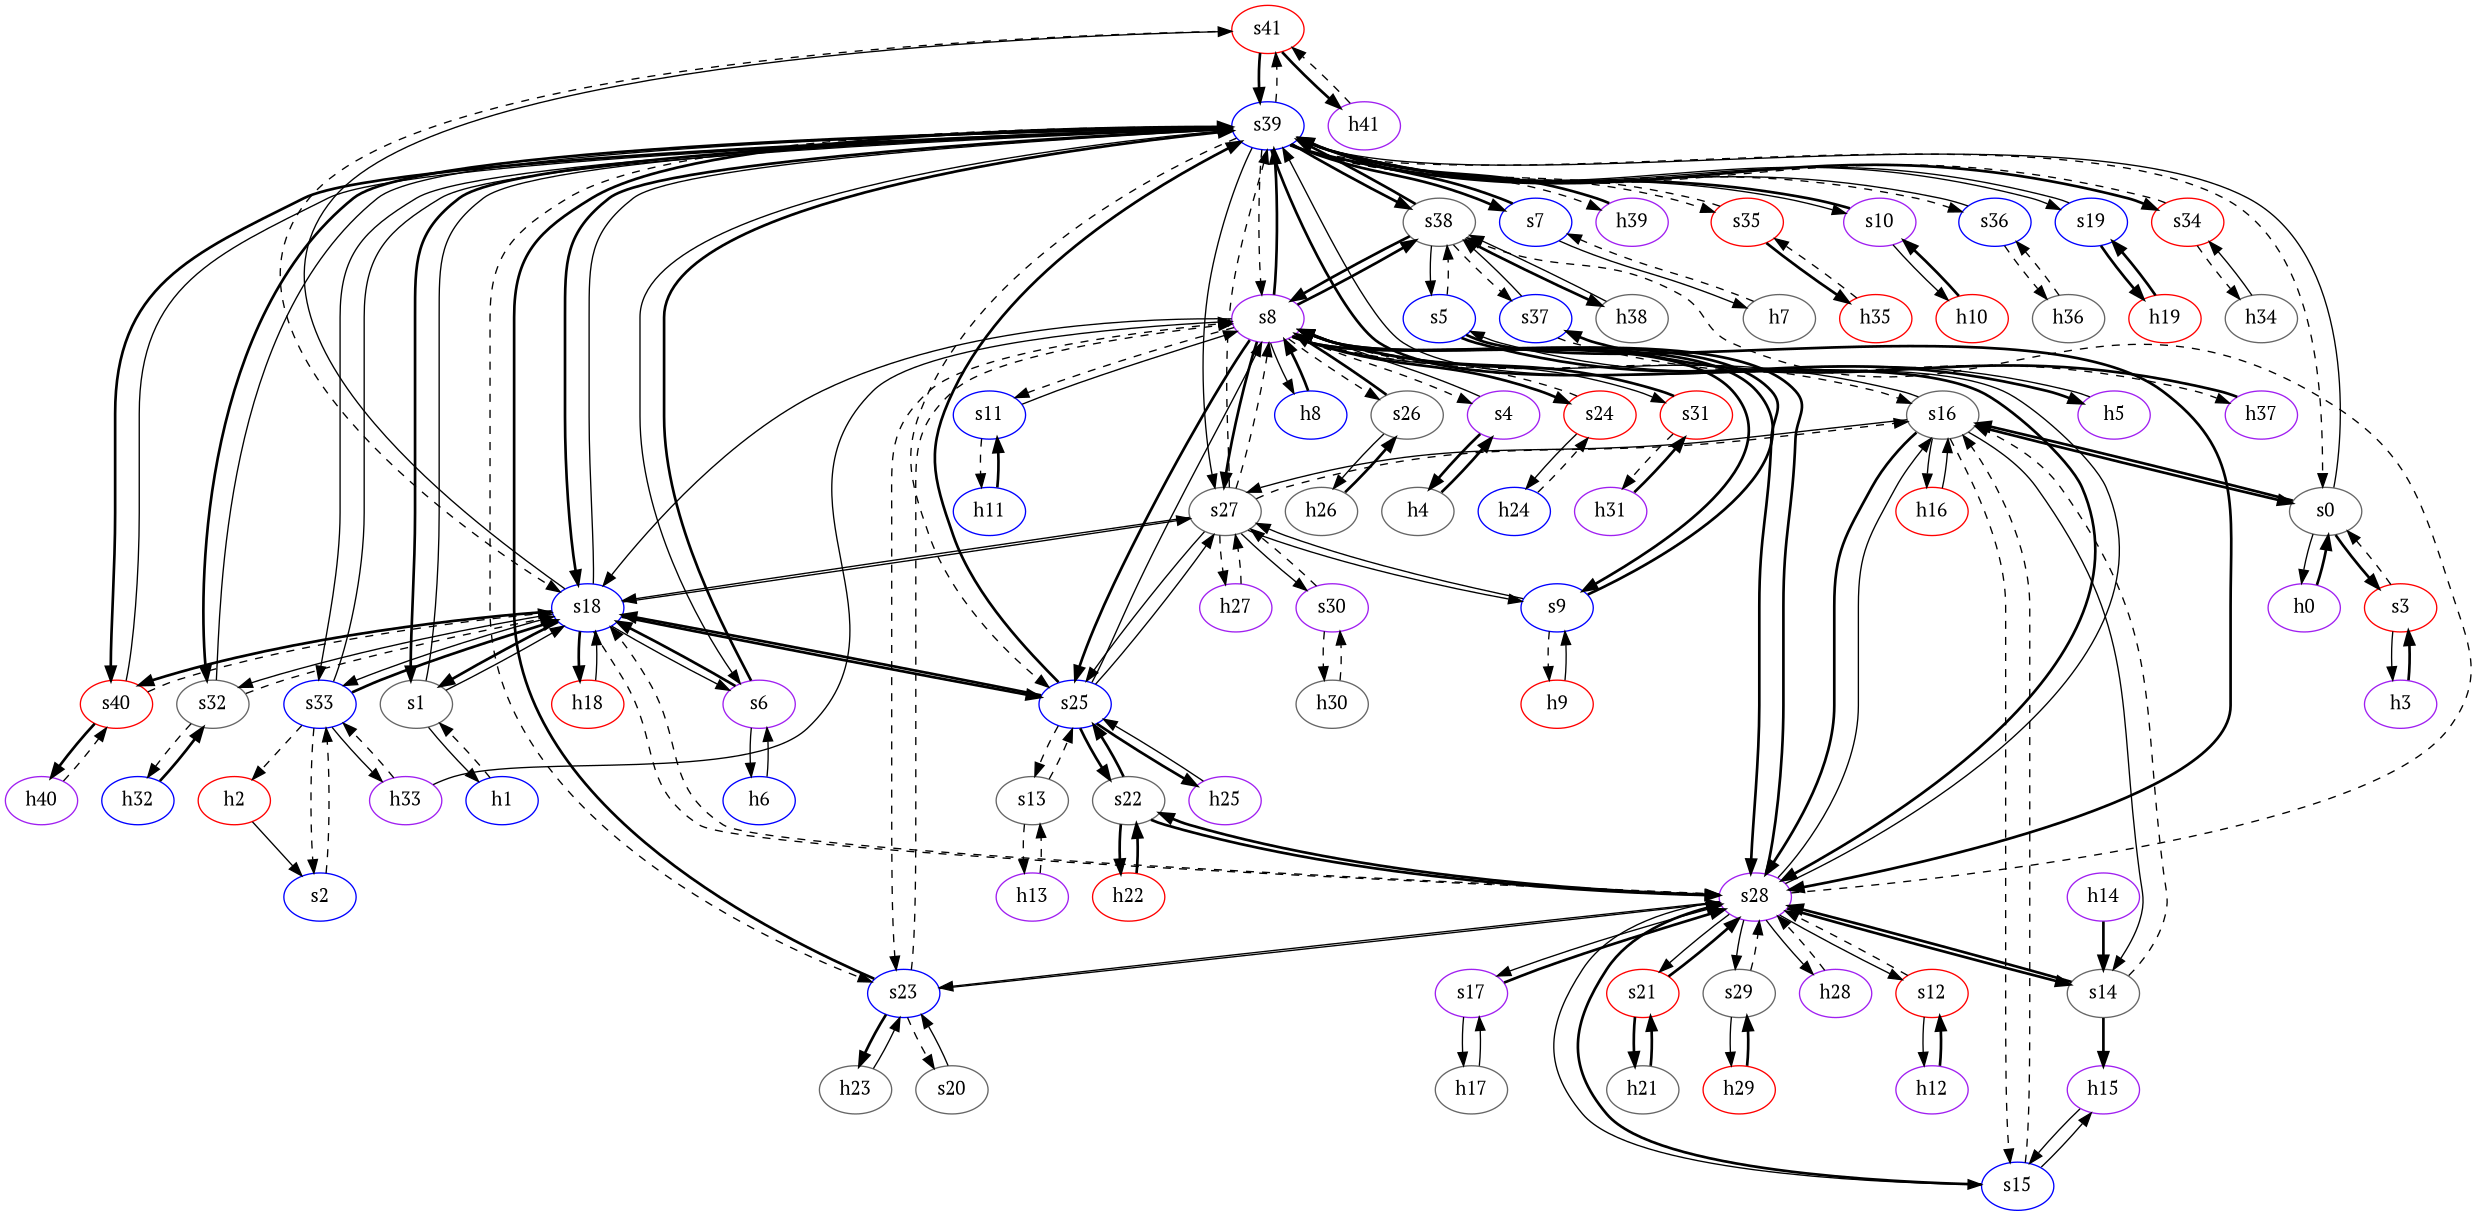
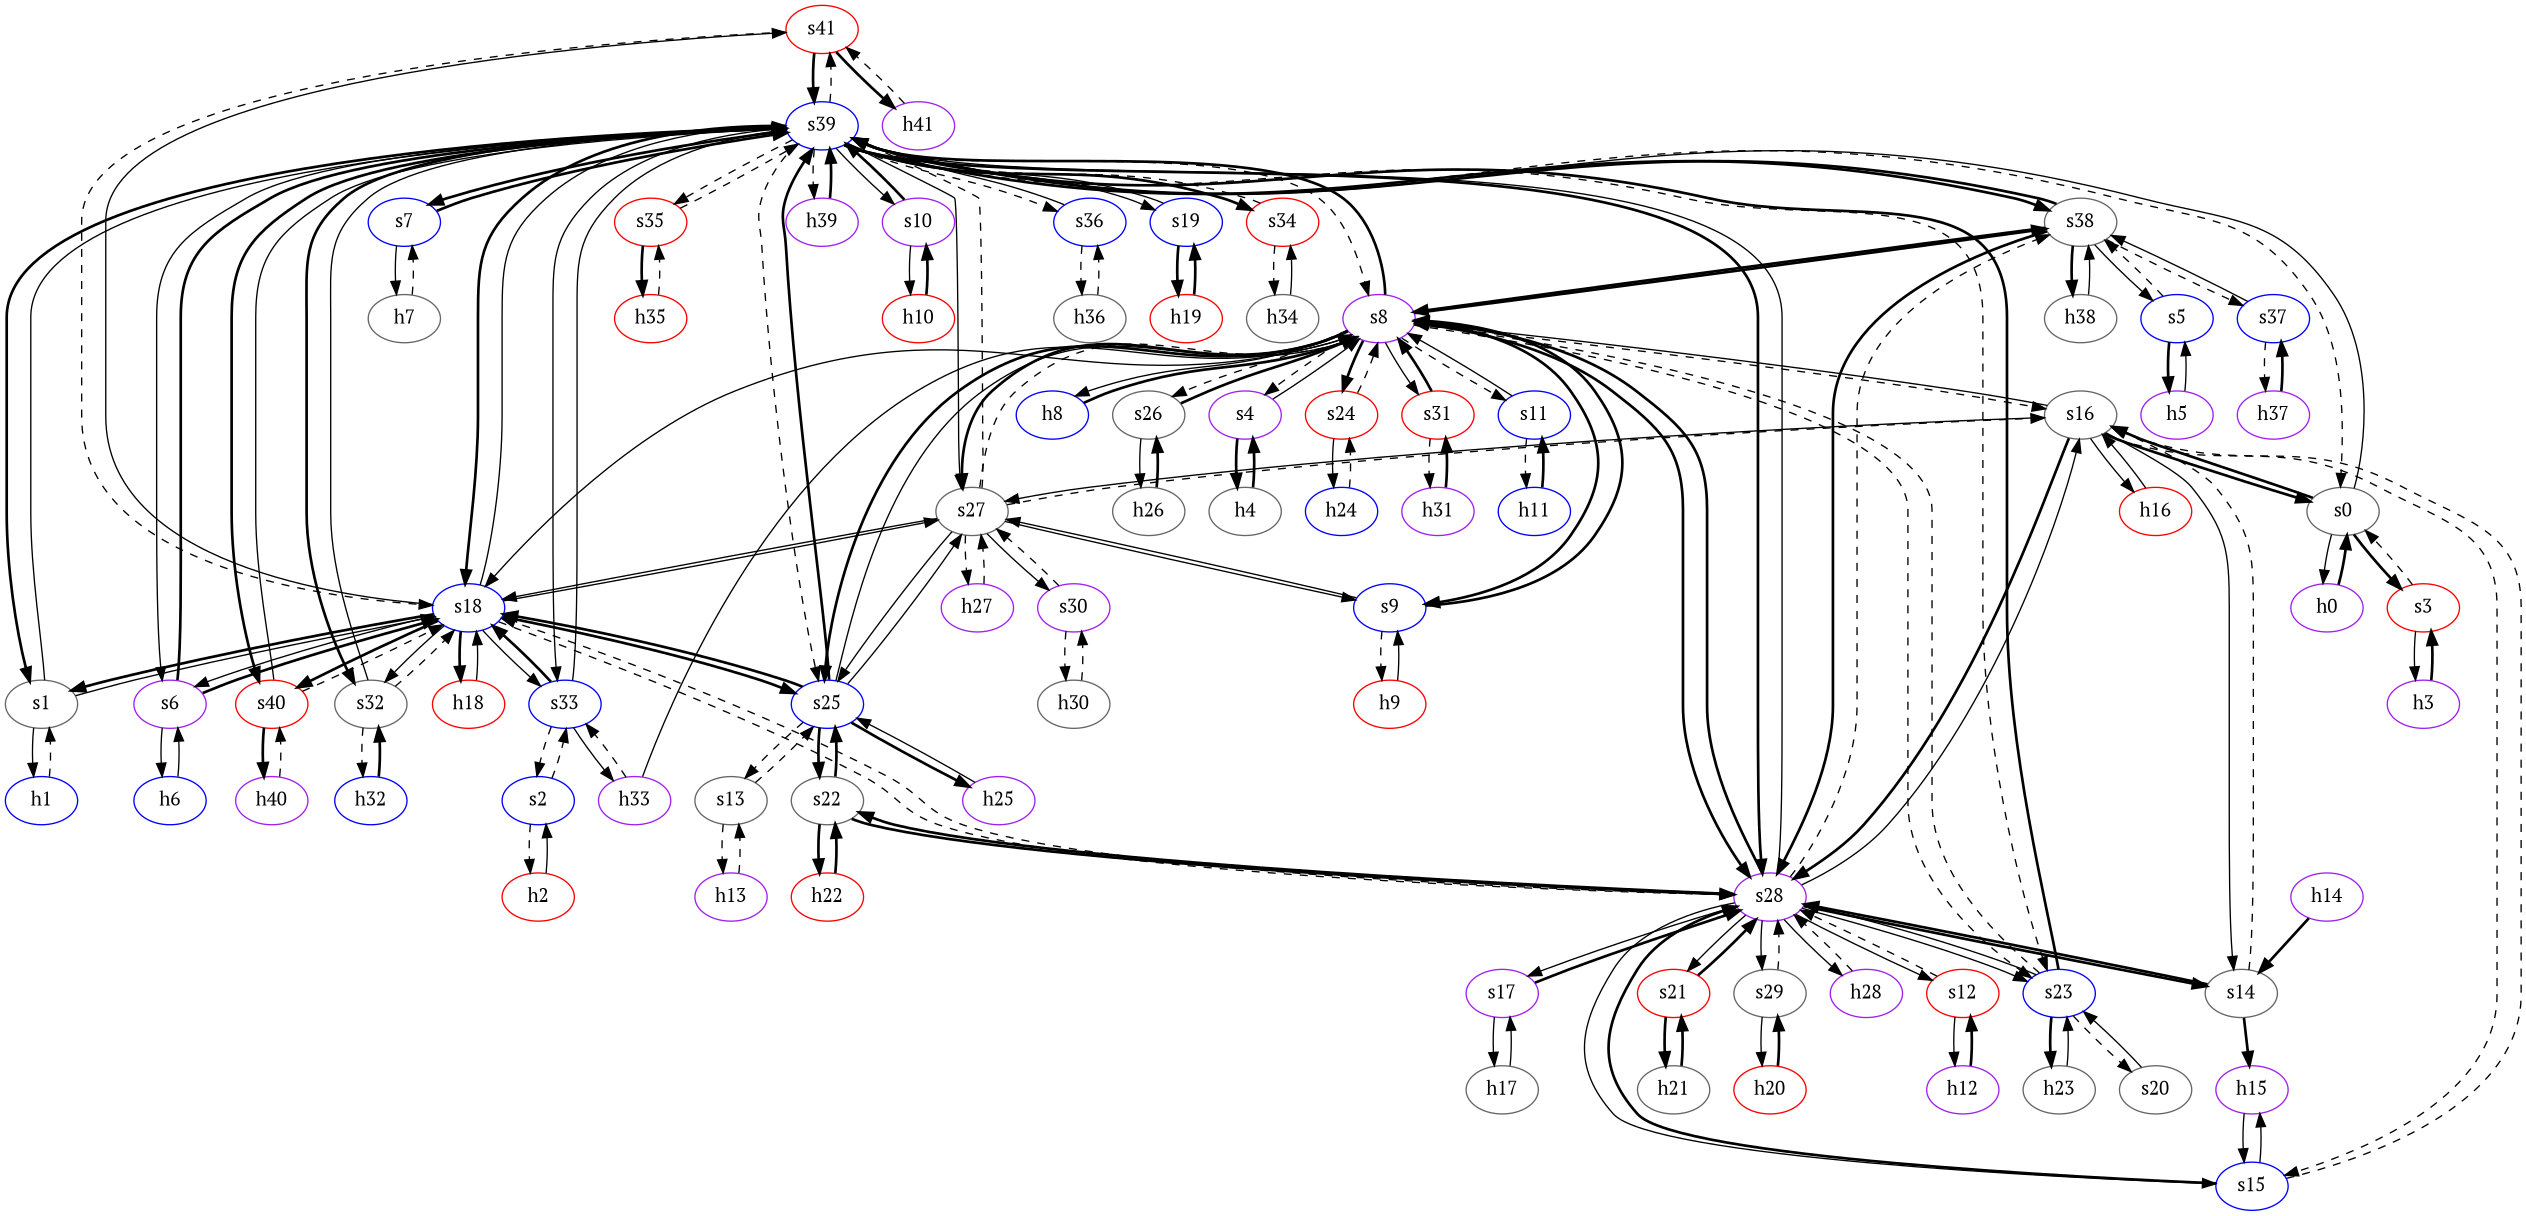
edge "s5" -> "s28": now "s38" -> "s28"
edge "s33" -> "h2": now "s2" -> "h2"
node "h29": label "h29" -> "h20"
